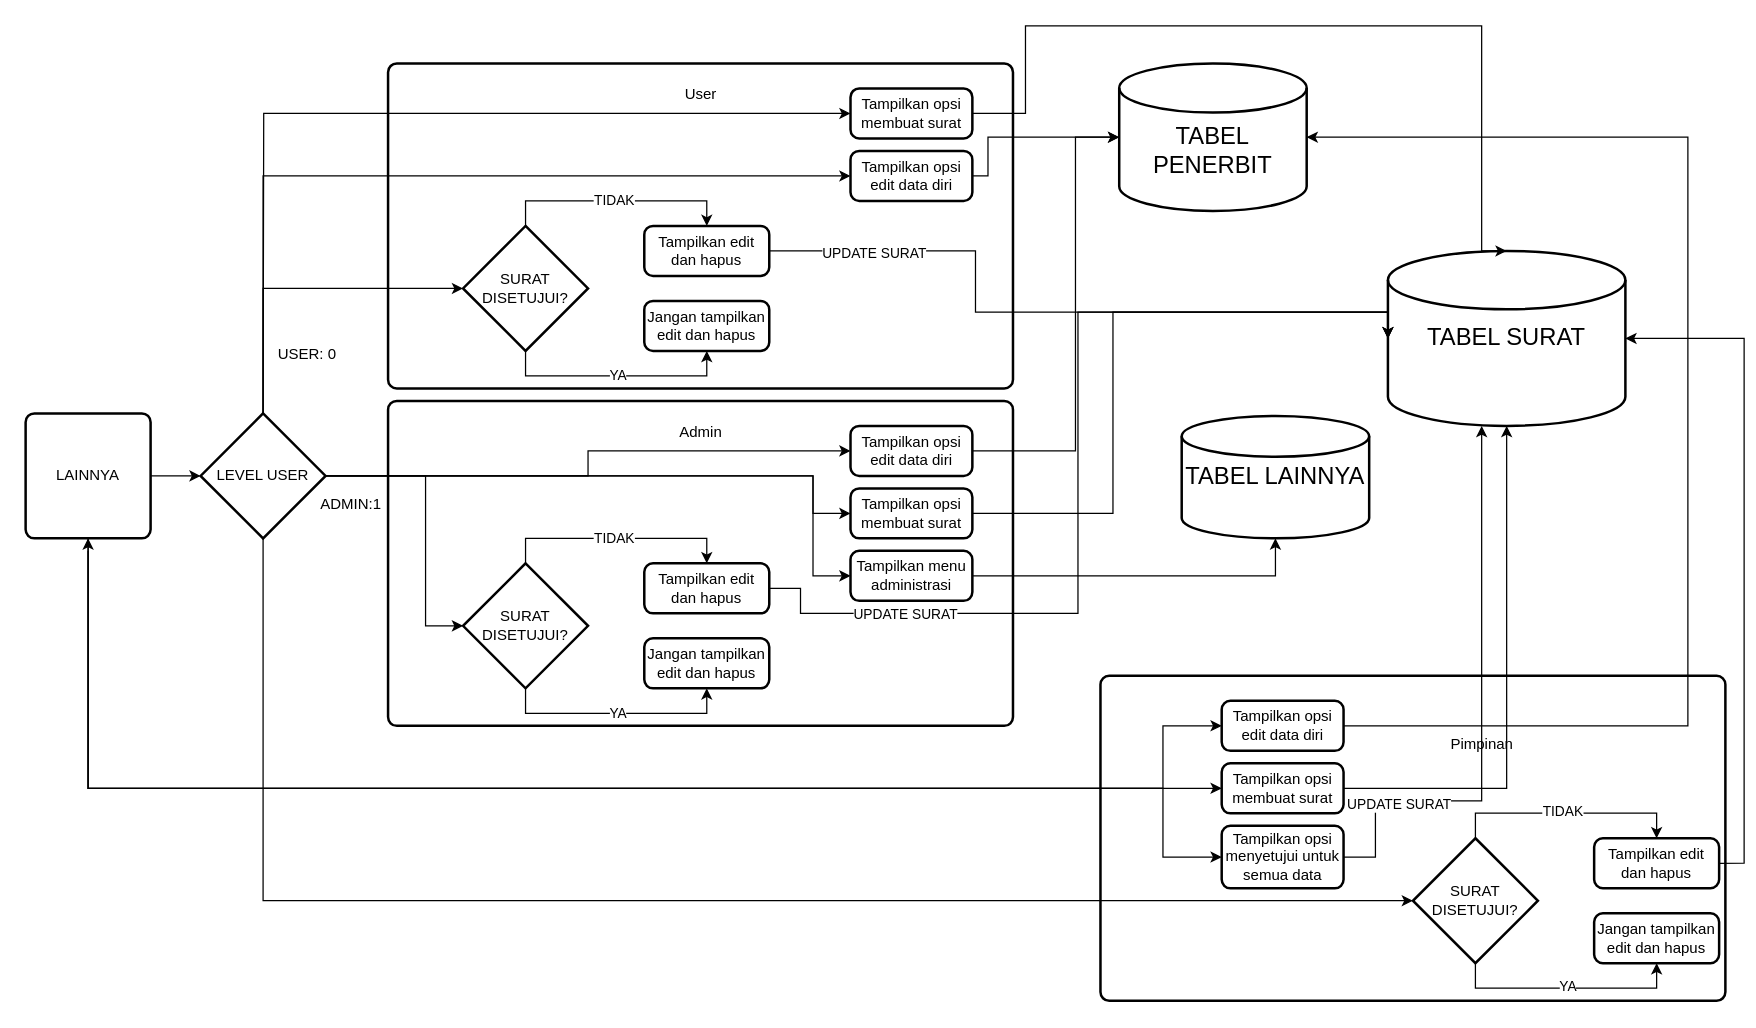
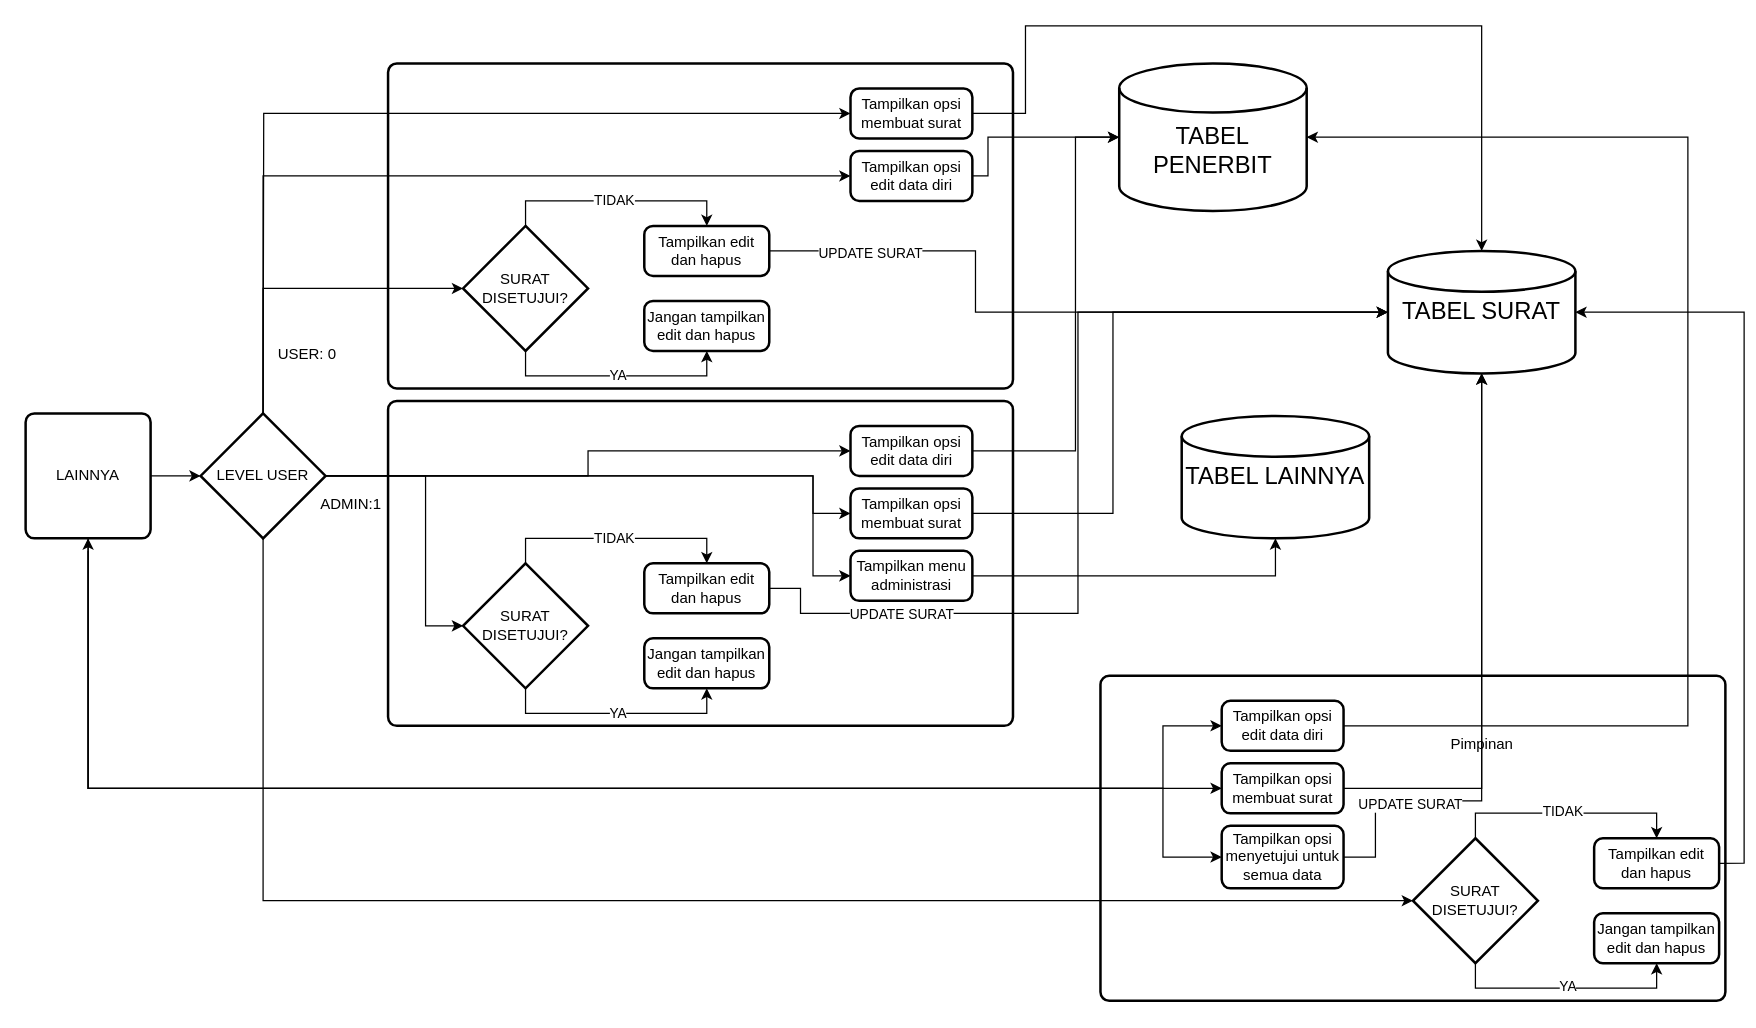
node "User": removed
node "TABEL SURAT": size 238x175 -> 188x123
node "Admin": removed
